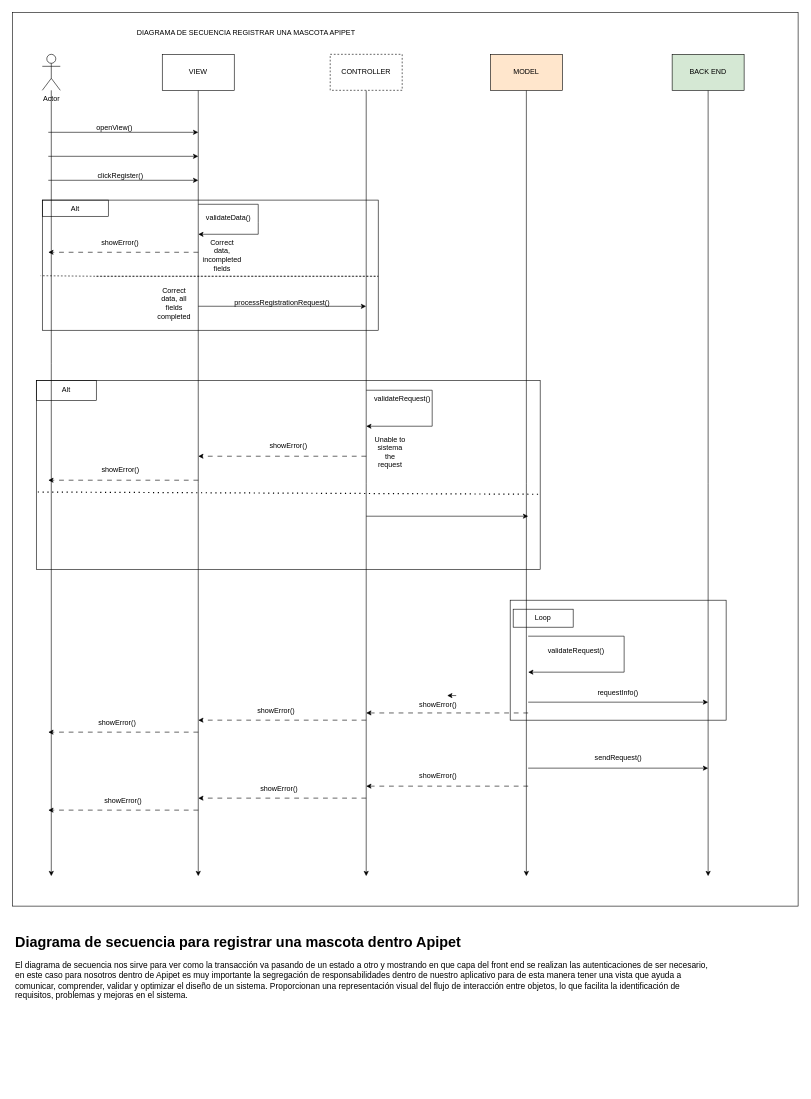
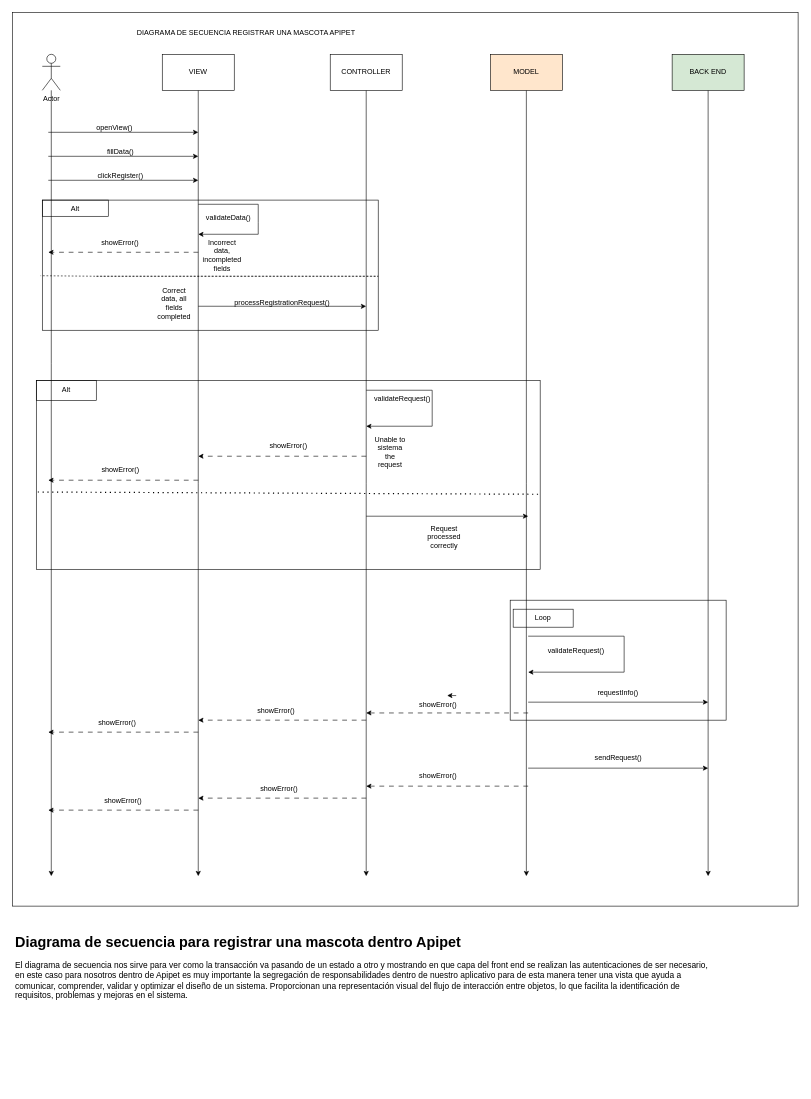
node "CONTROLLER": style dashed -> solid
node "fillData()": added
node "Correct data, incompleted fields": label "Correct data, incompleted fields" -> "Incorrect data, incompleted fields"
node "Request processed correctly": added
